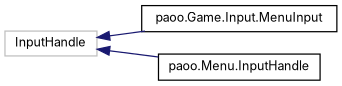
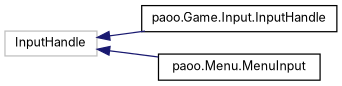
node "paoo.Game.Input.MenuInput": label "paoo.Game.Input.MenuInput" -> "paoo.Game.Input.InputHandle"
node "paoo.Menu.InputHandle": label "paoo.Menu.InputHandle" -> "paoo.Menu.MenuInput"
